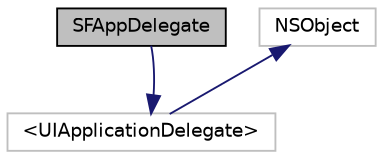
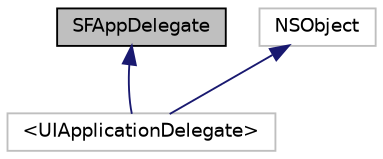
edge "SFAppDelegate" -> "<UIApplicationDelegate>": reversed
